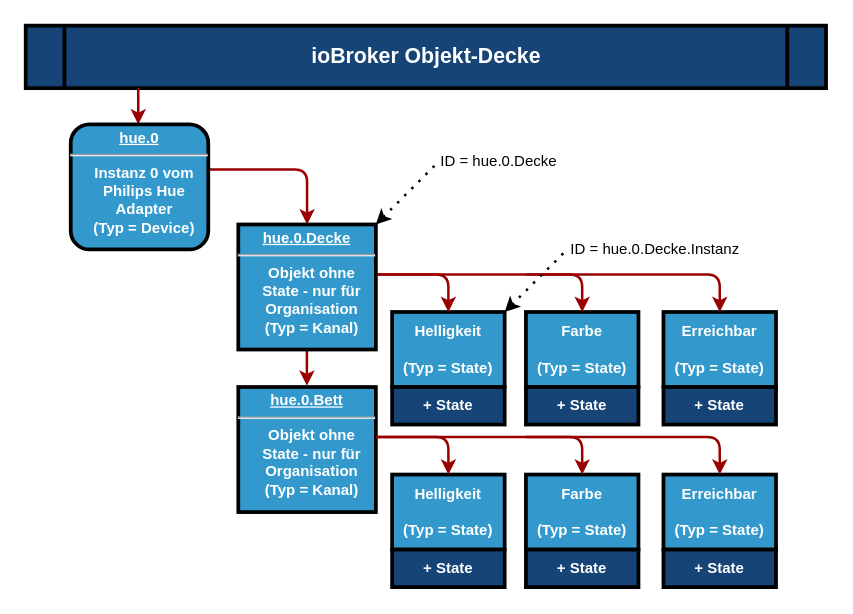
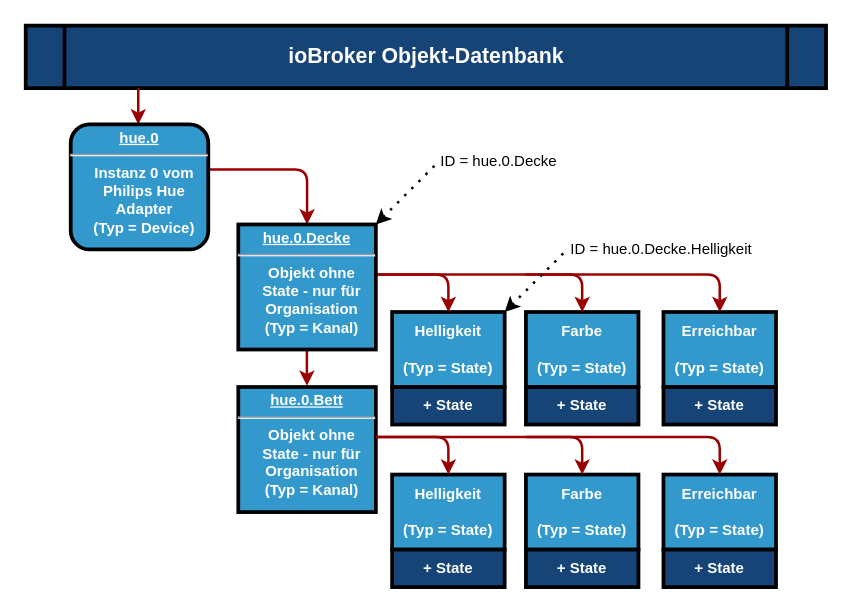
node "ioBroker Objekt-Decke": label "ioBroker Objekt-Decke" -> "ioBroker Objekt-Datenbank"
node "ID = hue.0.Decke.Instanz": label "ID = hue.0.Decke.Instanz" -> "ID = hue.0.Decke.Helligkeit"
